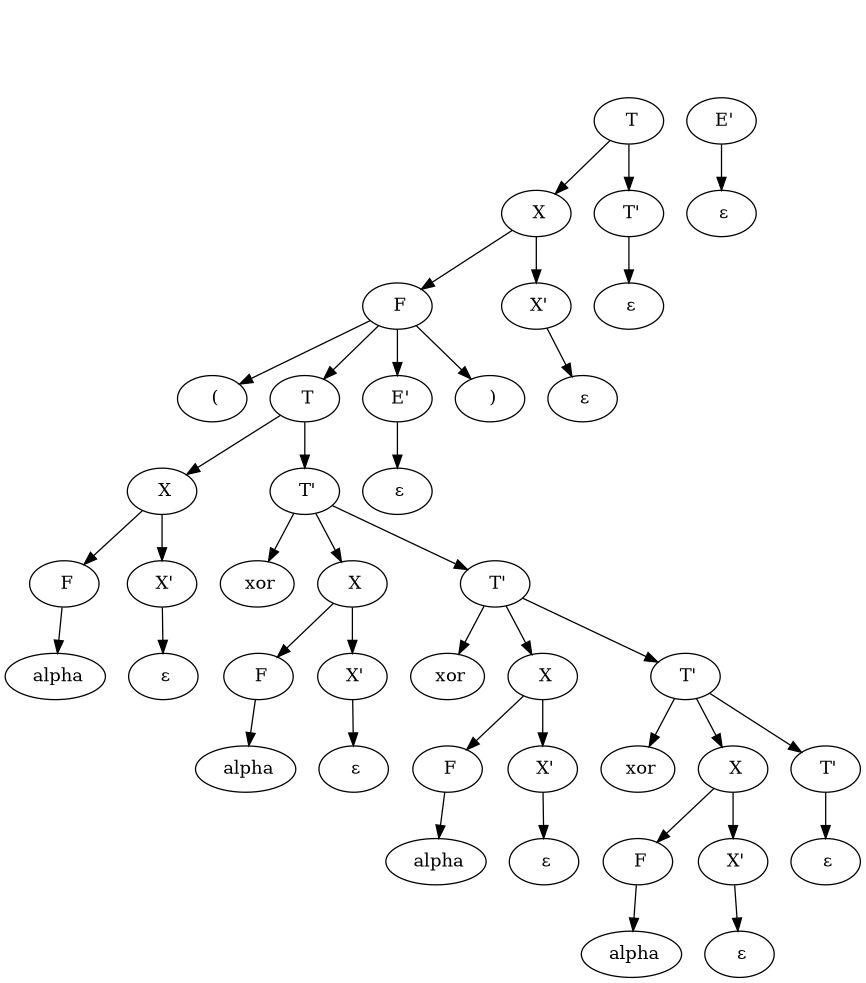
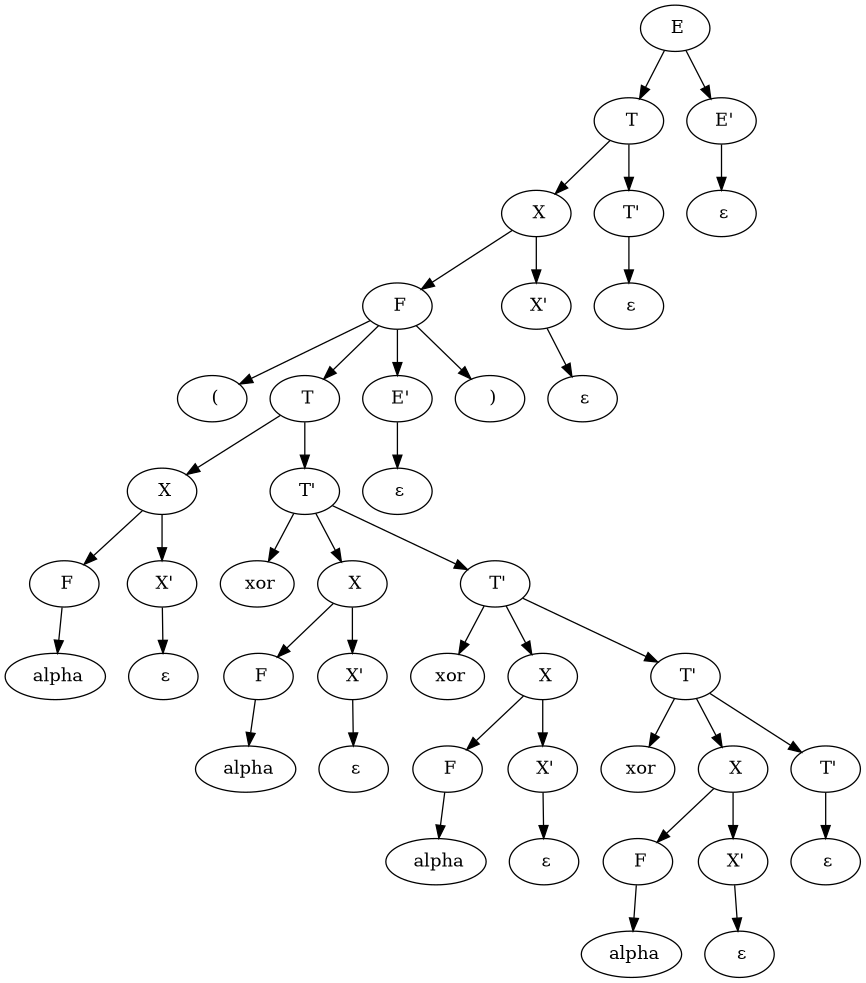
node "E": added
